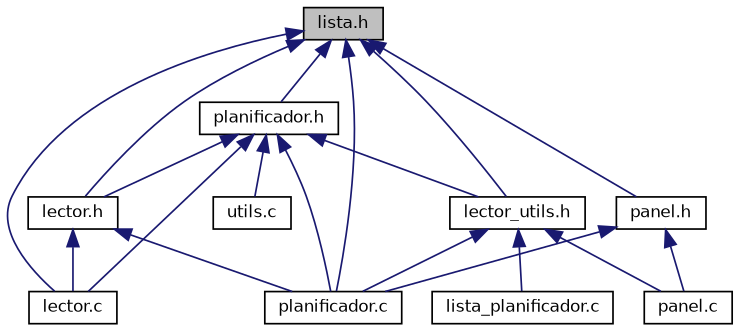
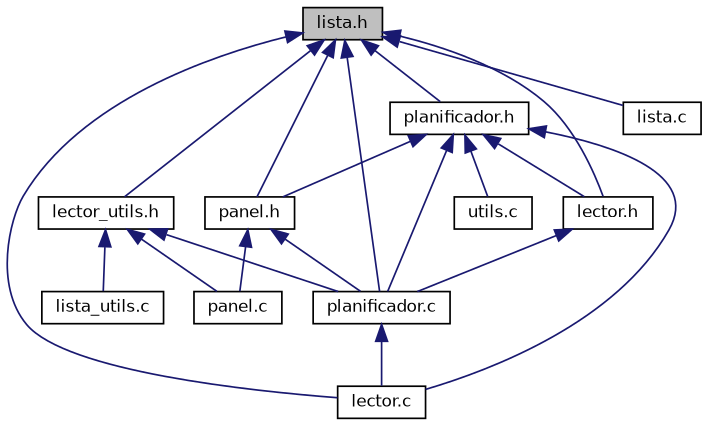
node "lista.c": added
edge "lector_utils.h" -> "planificador.h": now "panel.h" -> "planificador.h"
edge "lector.c" -> "lector.h": now "lector.c" -> "planificador.c"
node "lista_planificador.c": label "lista_planificador.c" -> "lista_utils.c"
